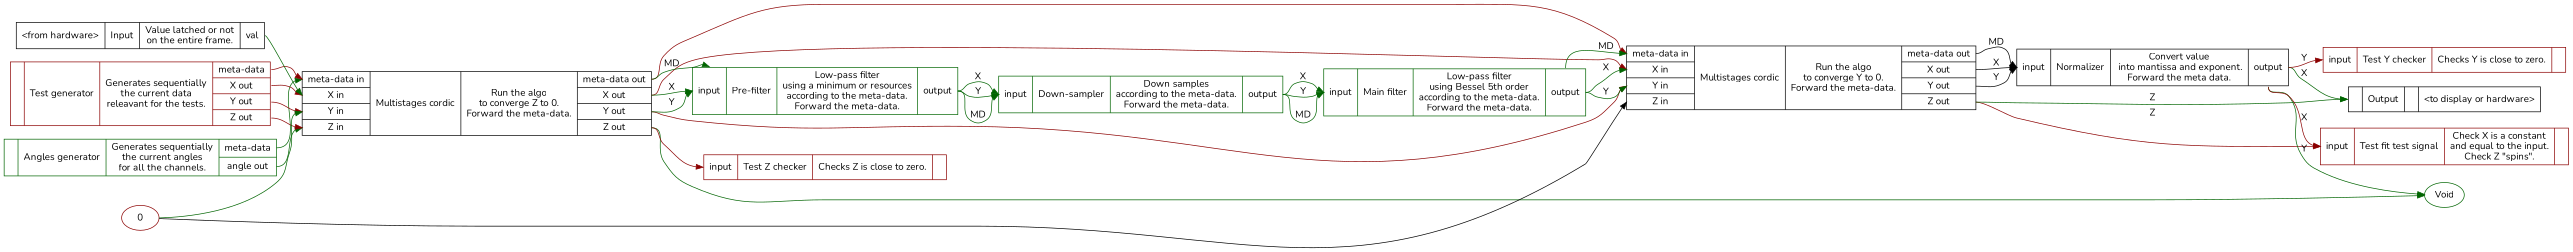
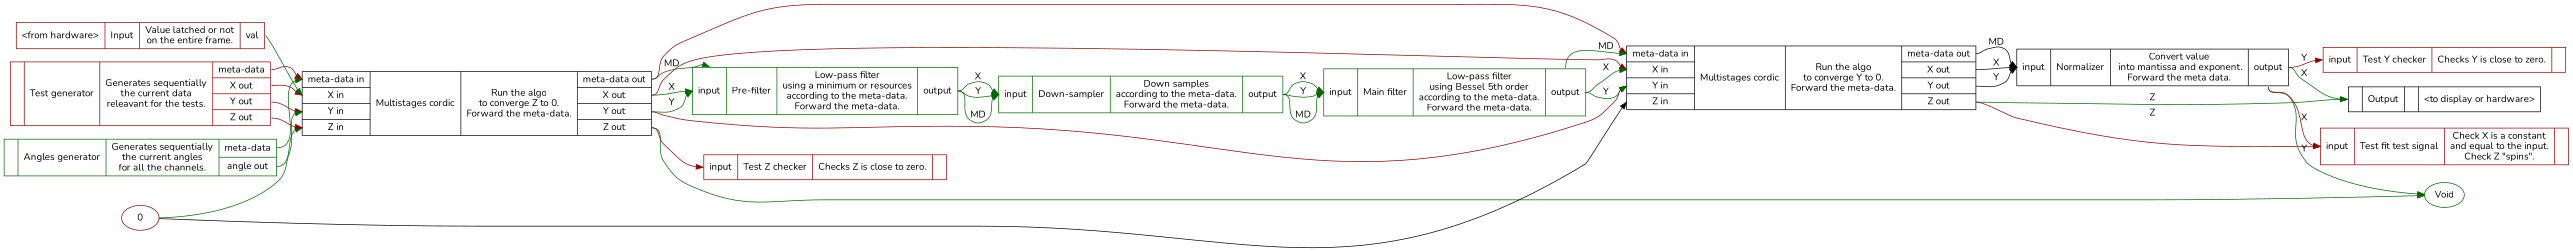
node "<from hardware>": color black -> darkred
